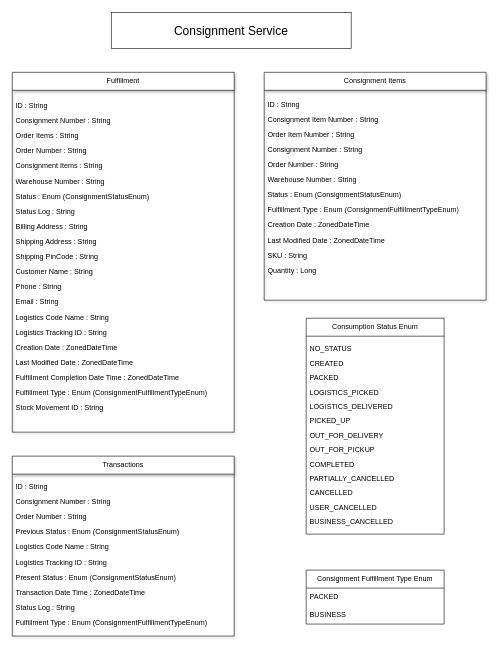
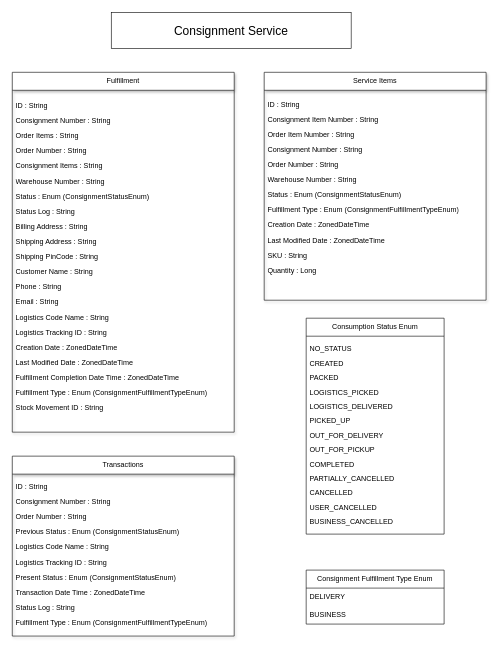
node "Consignment Items": label "Consignment Items" -> "Service Items"
node "PACKED": label "PACKED" -> "DELIVERY"
